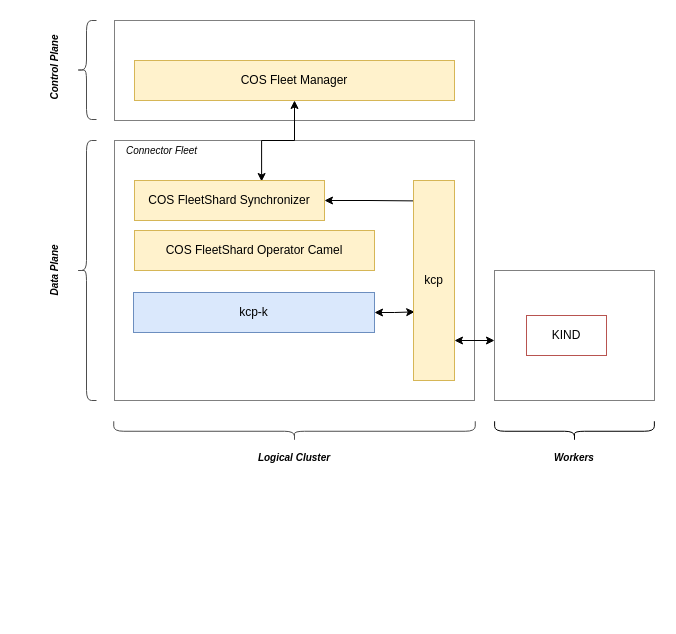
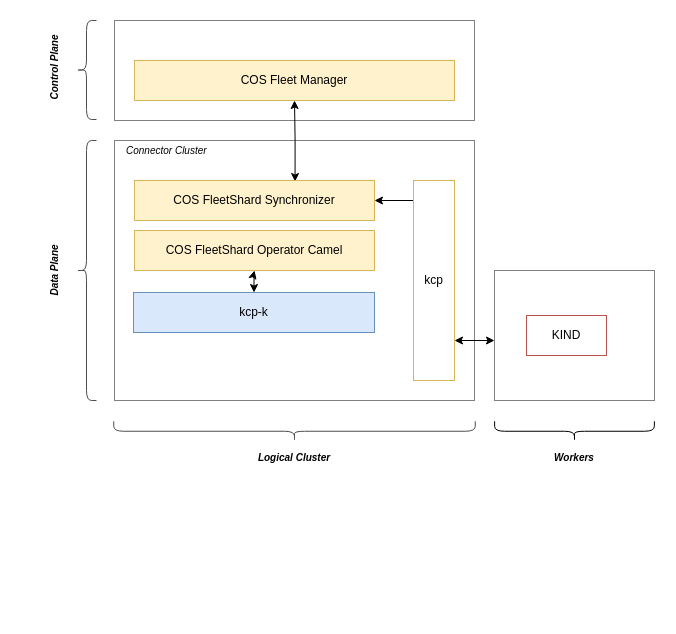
node "Connector Fleet": label "Connector Fleet" -> "Connector Cluster"
node "COS FleetShard Synchronizer": size 190x40 -> 240x40
node "kcp": fillcolor #fff2cc -> #ffffff
edge "kcp" -- "kcp-k": now "COS FleetShard Operator Camel" -- "kcp-k"
